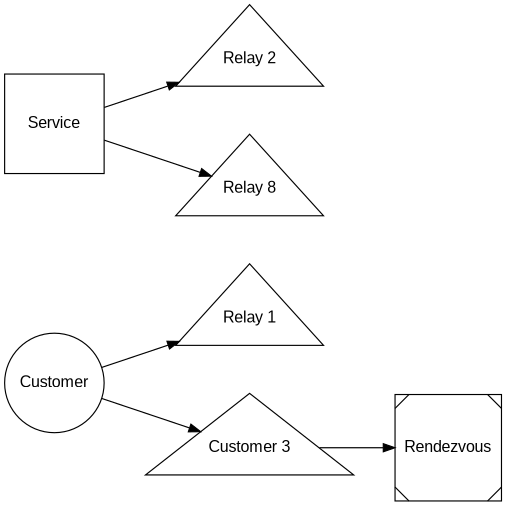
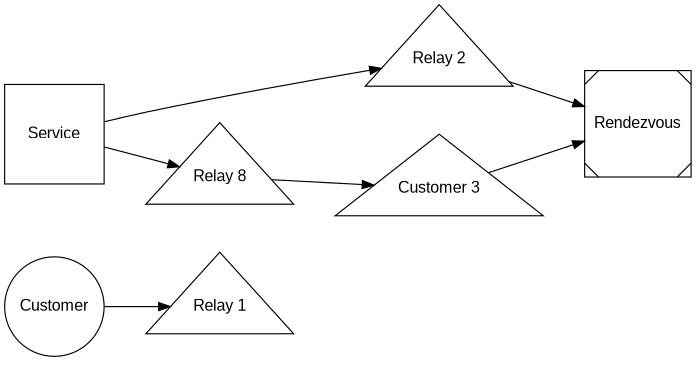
edge "Relay 2" -> "Rendezvous": added
edge "Customer" -> "Customer 3": now "Relay 8" -> "Customer 3"
